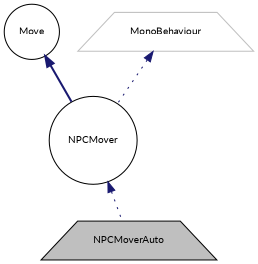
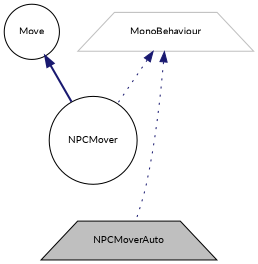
edge "NPCMoverAuto" -> "NPCMover": now "NPCMoverAuto" -> "MonoBehaviour"
